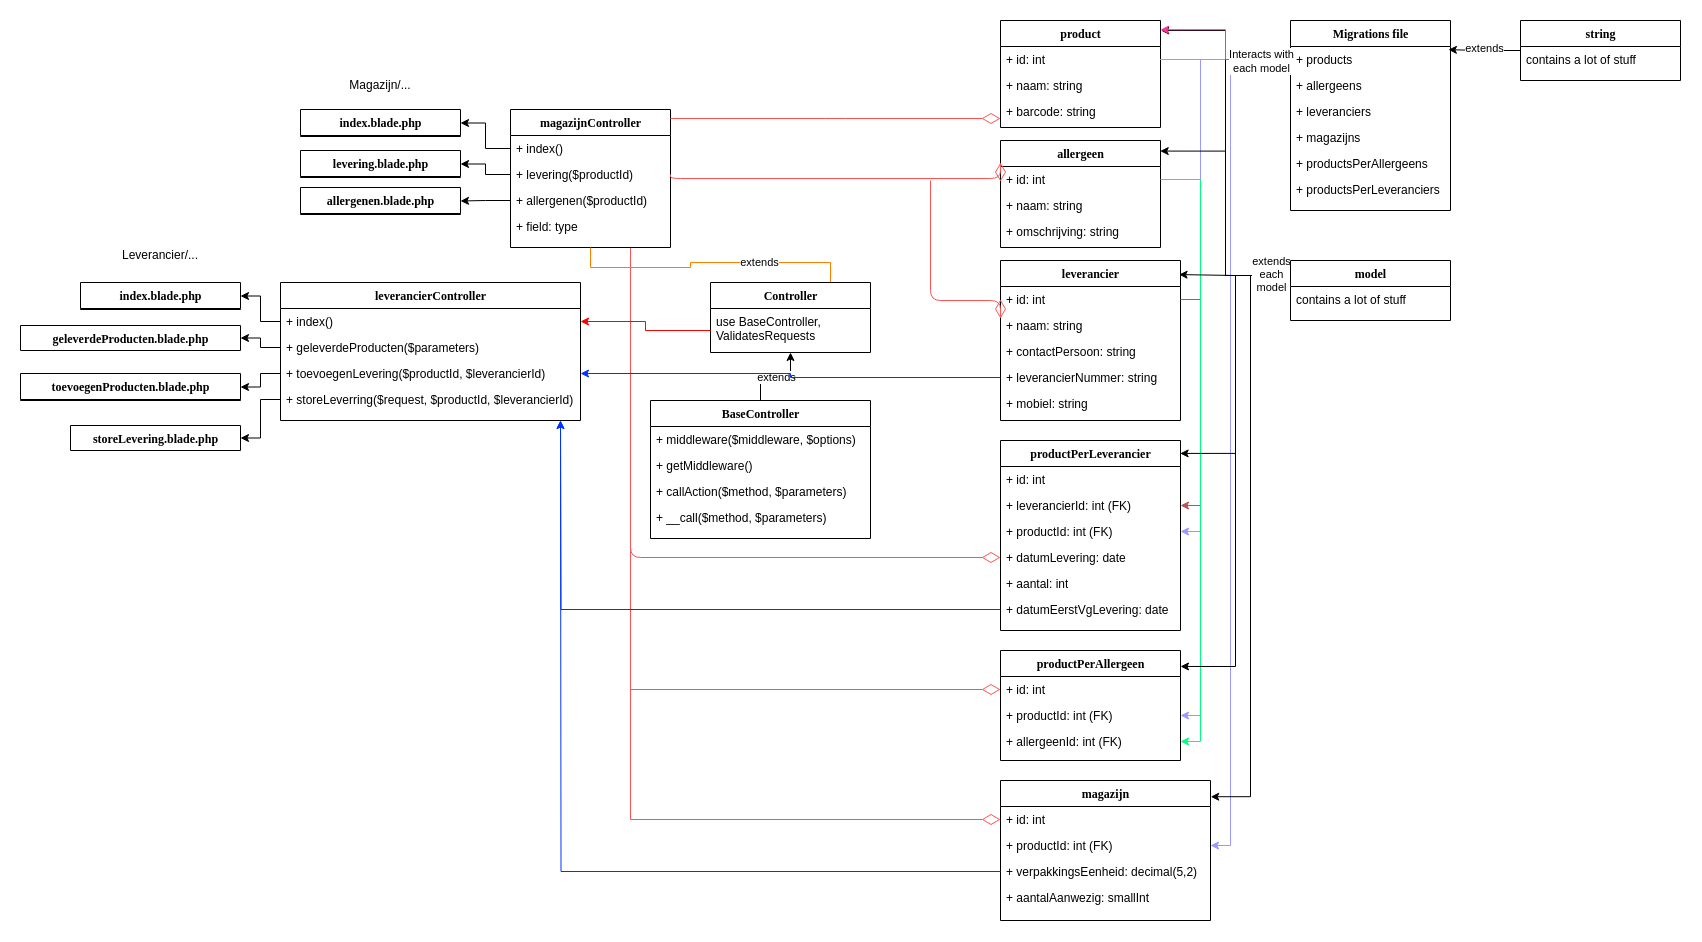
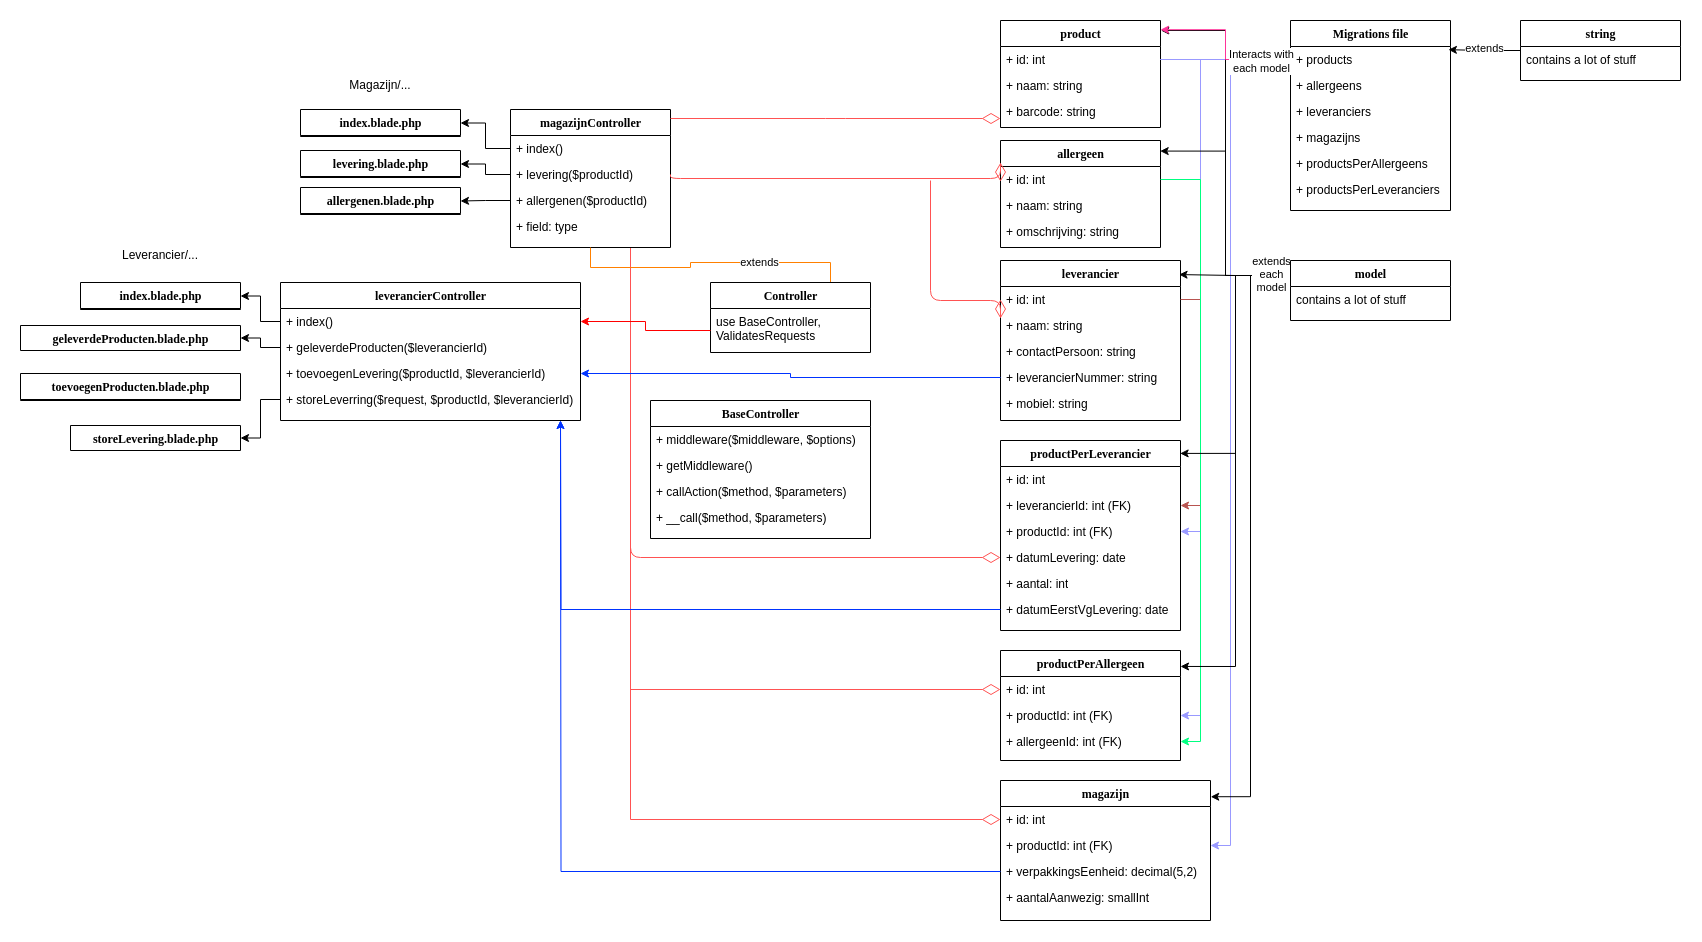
node "+ geleverdeProducten($parameters)": label "+ geleverdeProducten($parameters)" -> "+ geleverdeProducten($leverancierId)"
edge "+ toevoegenLevering($productId, $leverancierId)" -> "toevoegenProducten.blade.php": removed
edge "BaseController" -> "Controller": removed, label "extends"
